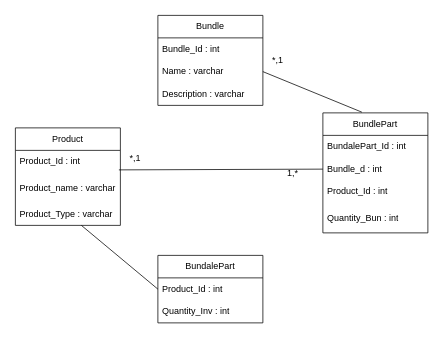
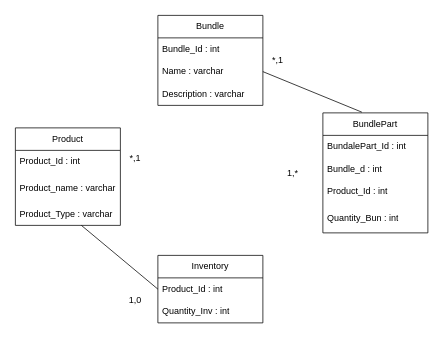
edge "Bundle_d : int" -- "Product_name : varchar": removed
node "BundalePart": label "BundalePart" -> "Inventory"
node "1,0": added
